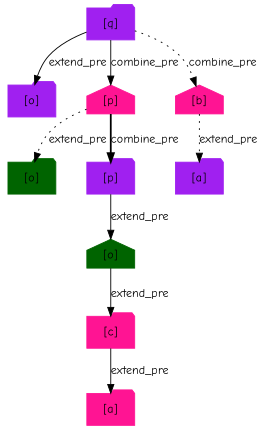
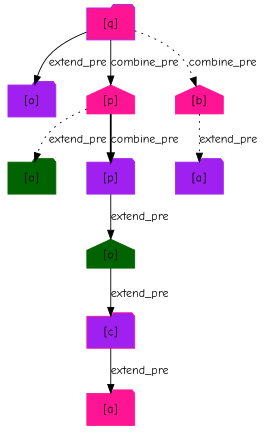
node "[q]": fillcolor purple -> deeppink
node "[c]": fillcolor deeppink -> purple
